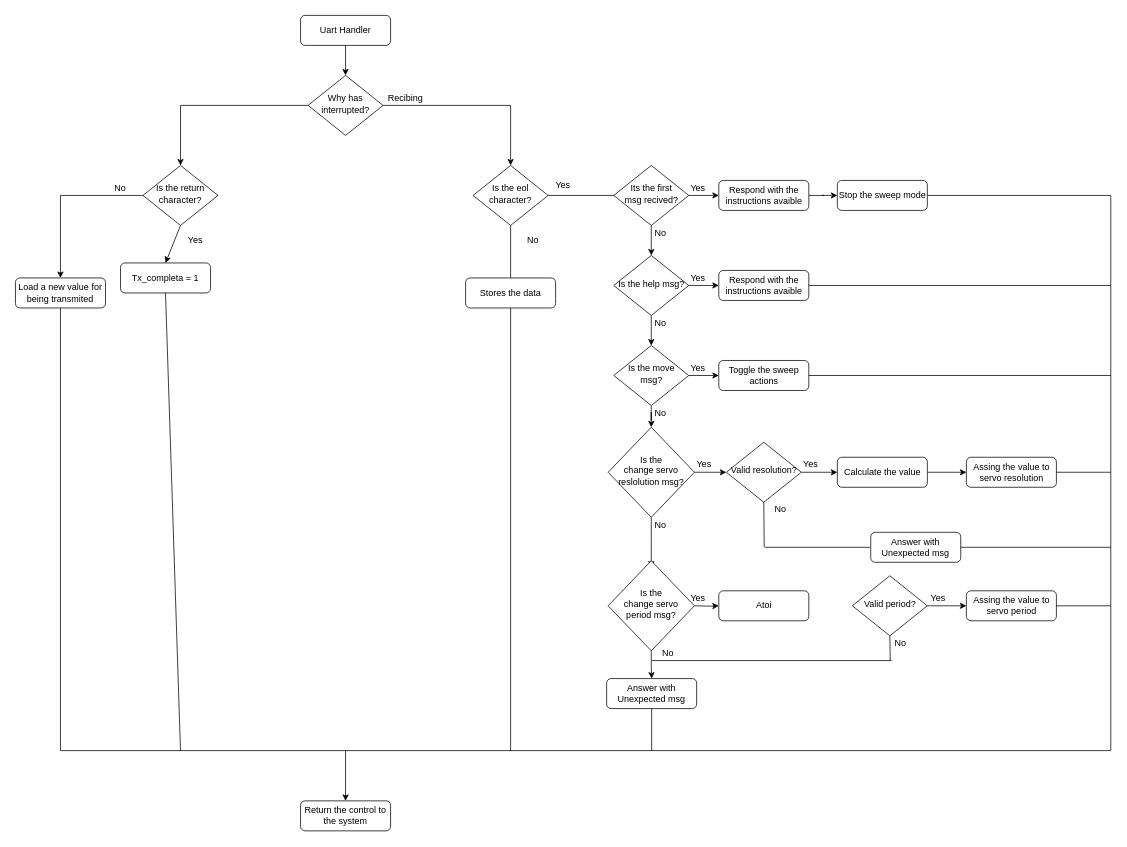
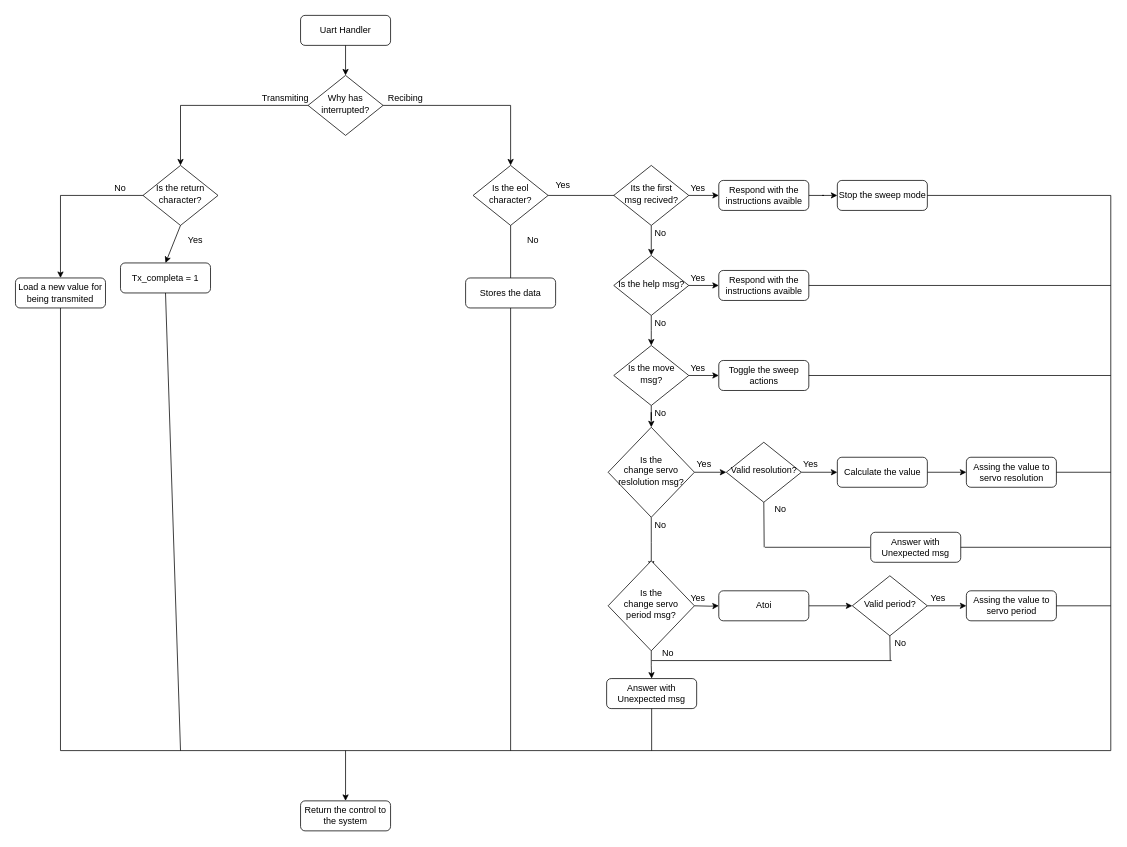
node "Transmiting": added
edge "Atoi" -> "Valid period?": added
